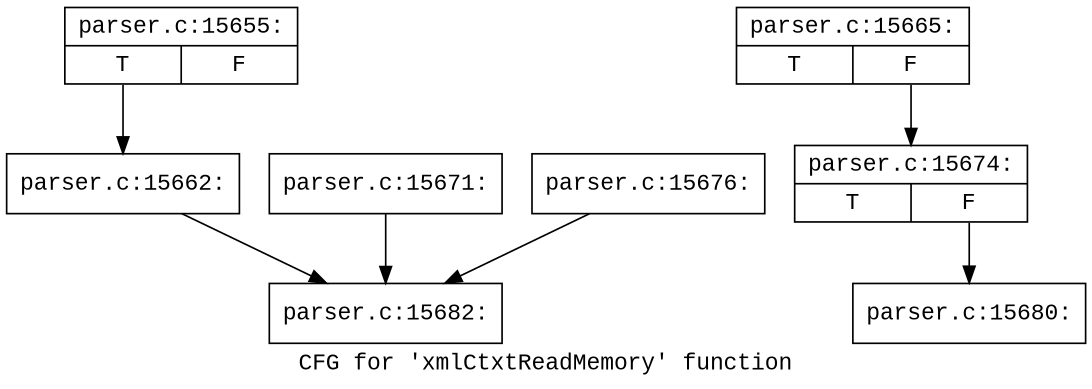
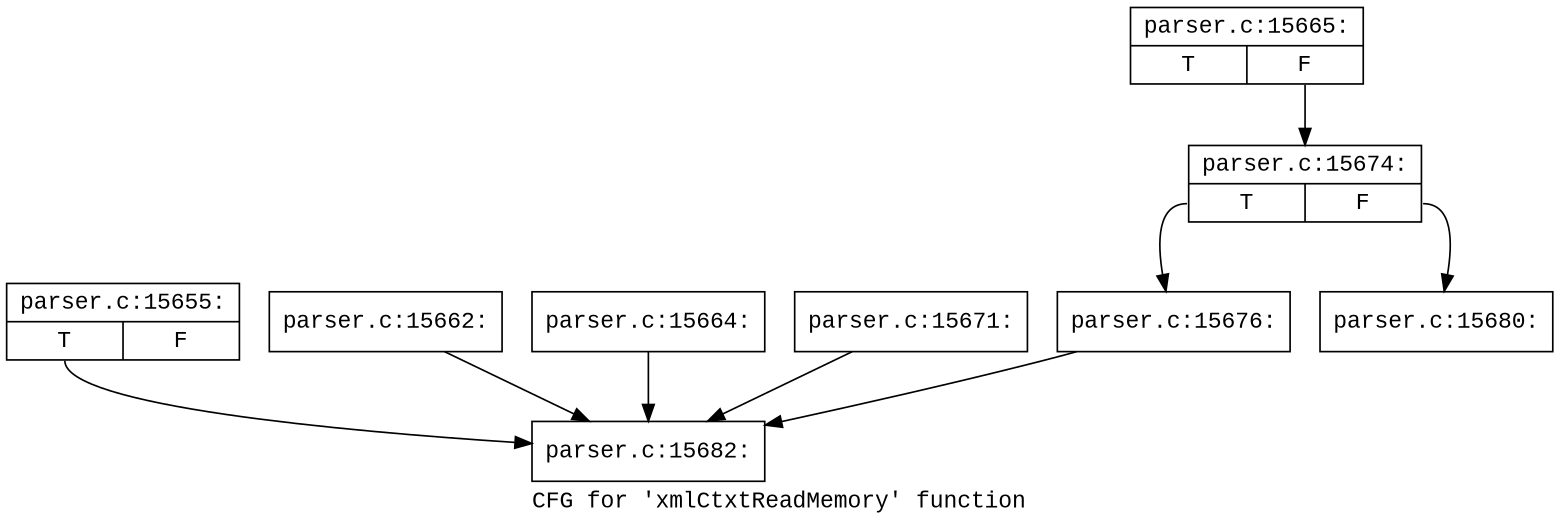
edge "parser.c:15655:" -> "parser.c:15662:": now "parser.c:15655:" -> "parser.c:15682:"
edge "parser.c:15674:" -> "parser.c:15676:": added
node "parser.c:15664:": added
